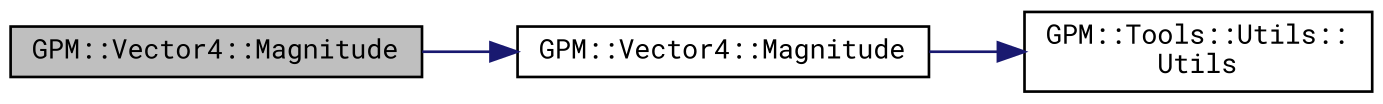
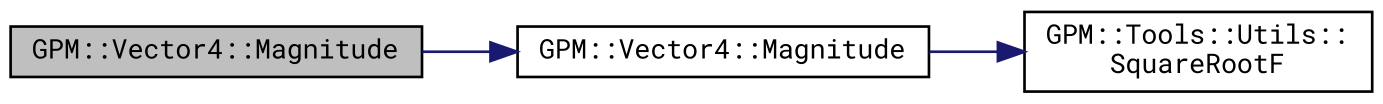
node "GPM::Tools::Utils:: Utils": label "GPM::Tools::Utils:: Utils" -> "GPM::Tools::Utils:: SquareRootF"
